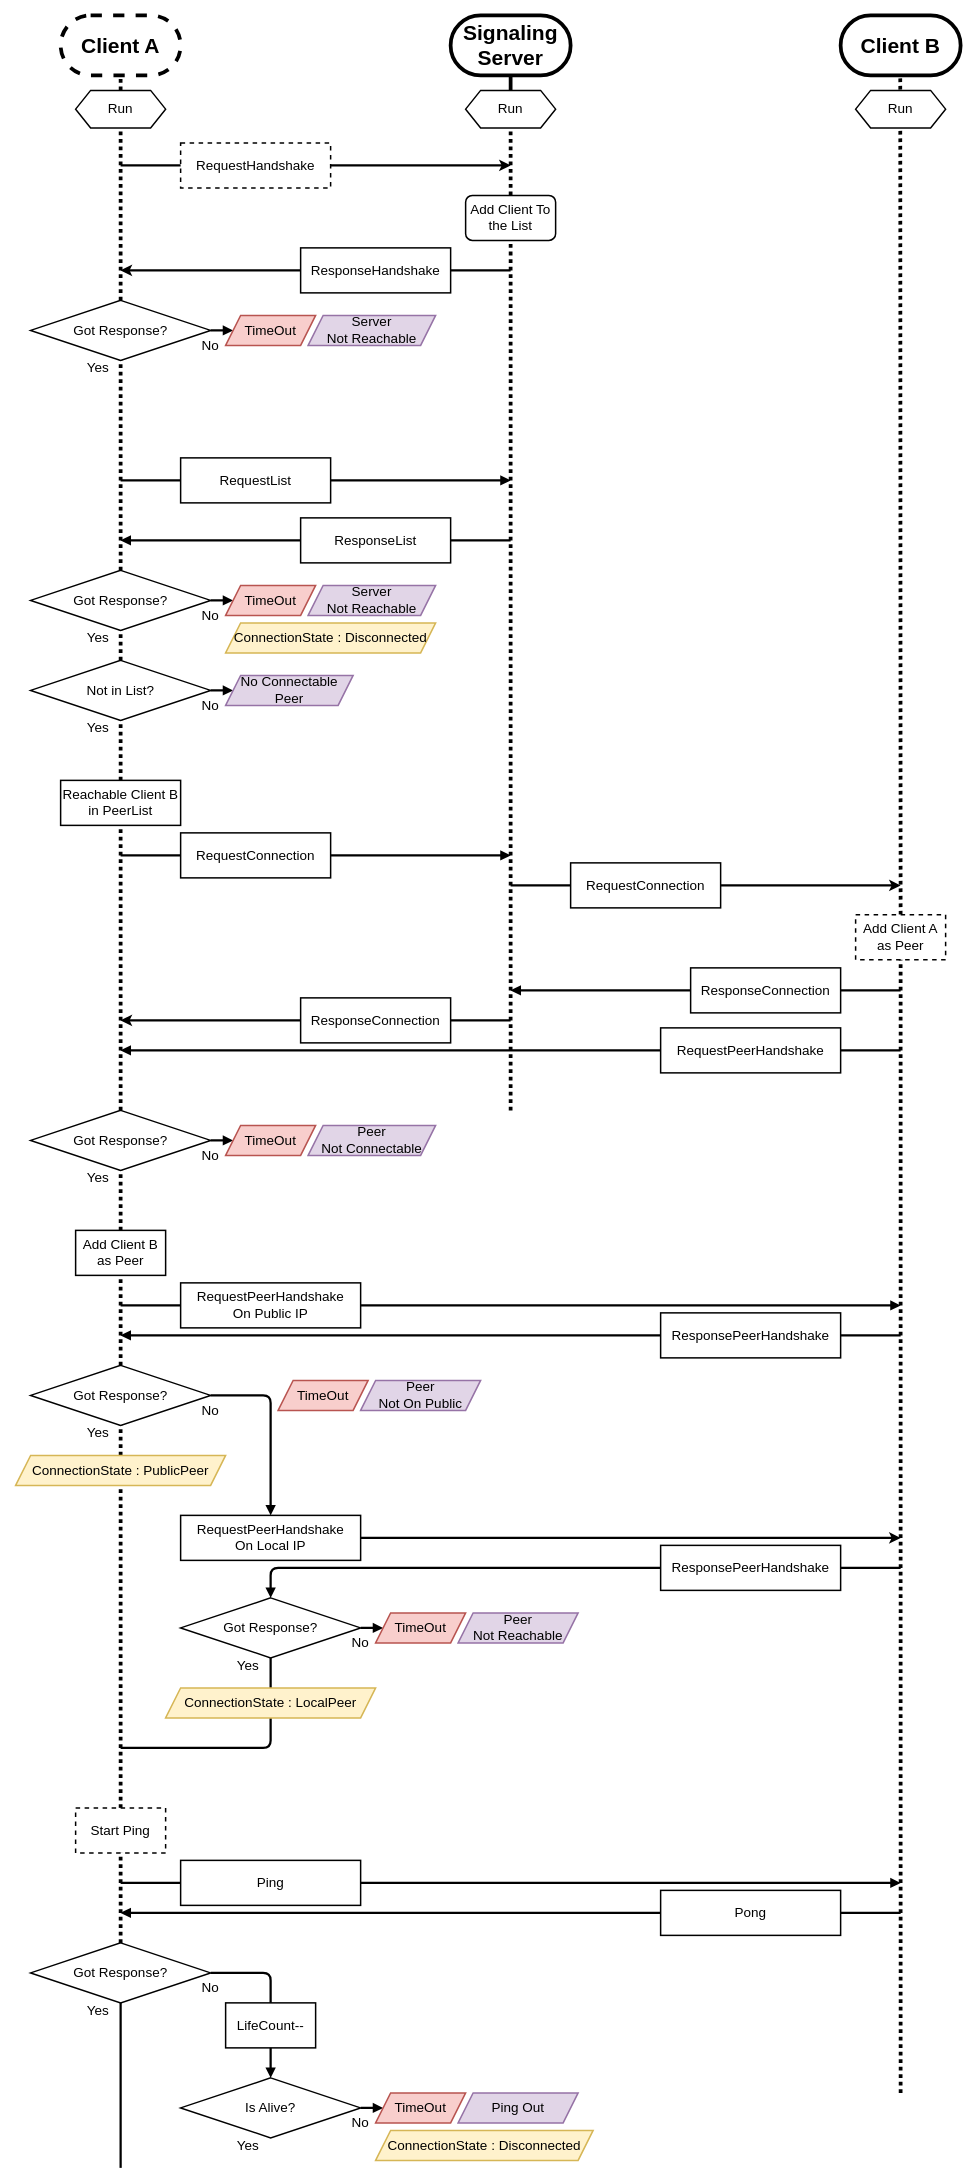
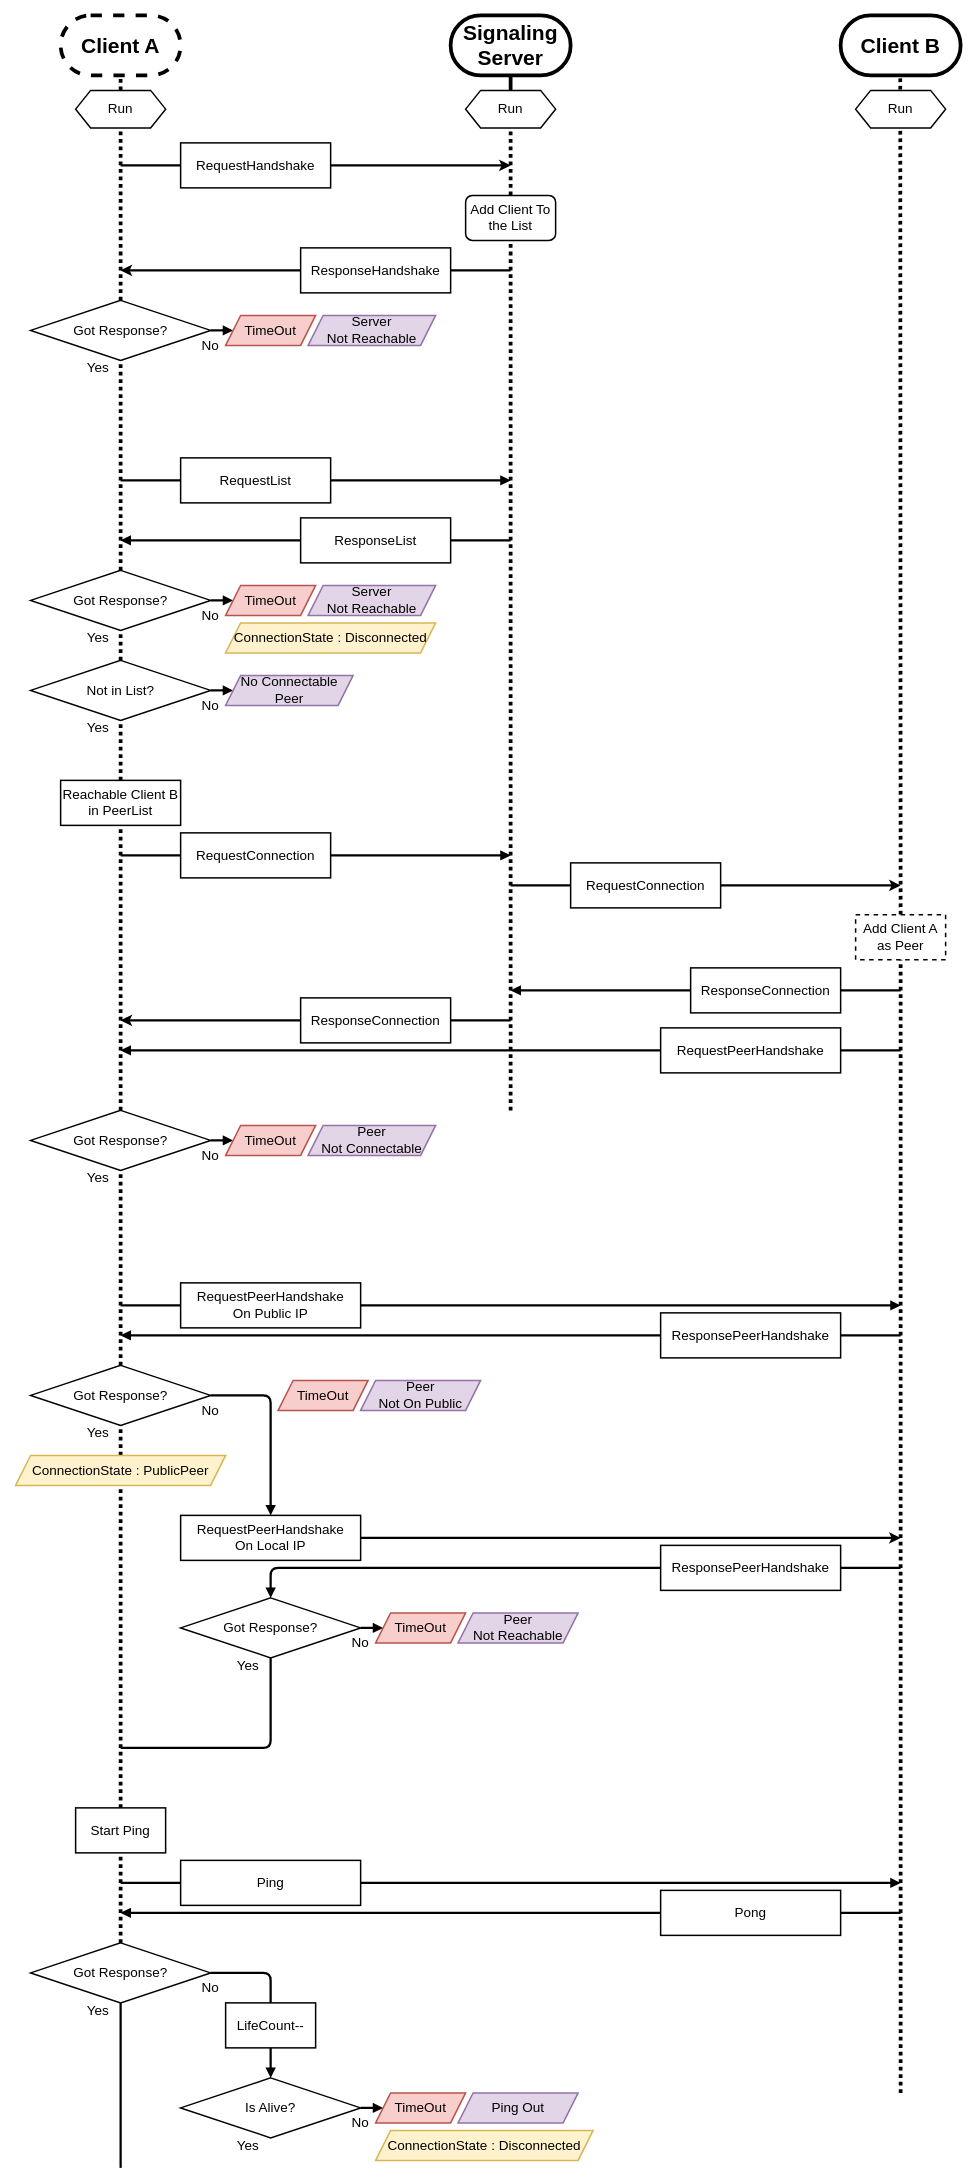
node "RequestHandshake": style dashed -> solid
node "Add Client B as Peer": removed
node "ConnectionState : LocalPeer": removed
node "Start Ping": style dashed -> solid
